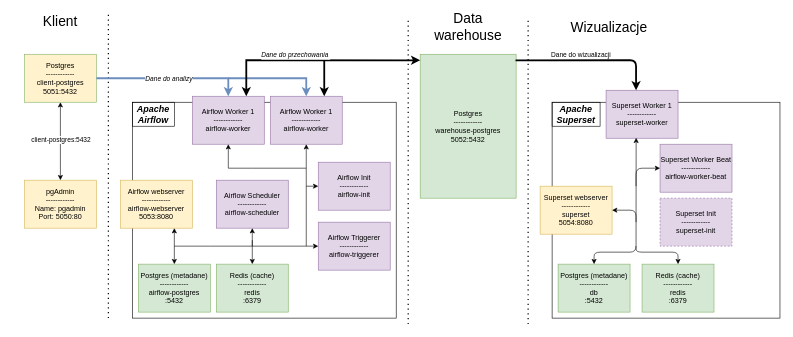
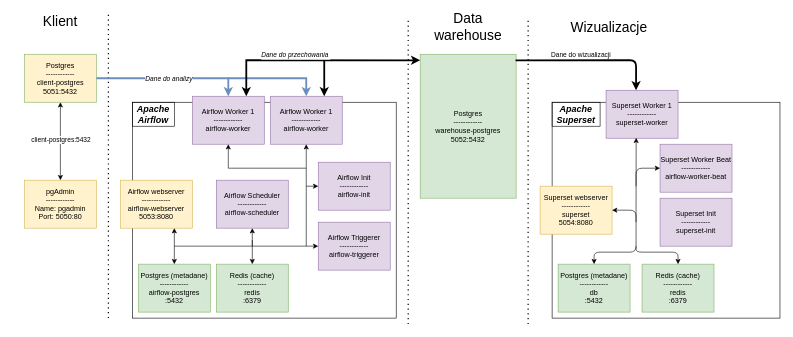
node "Superset Init ------------ superset-init": style dashed -> solid
